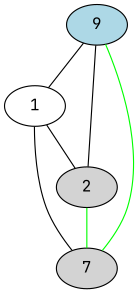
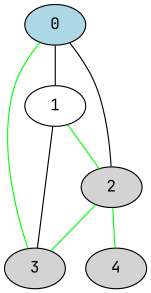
node "9": label "9" -> "0"
edge "1" -- "2": color black -> green
node "7": label "7" -> "3"
node "4": added
